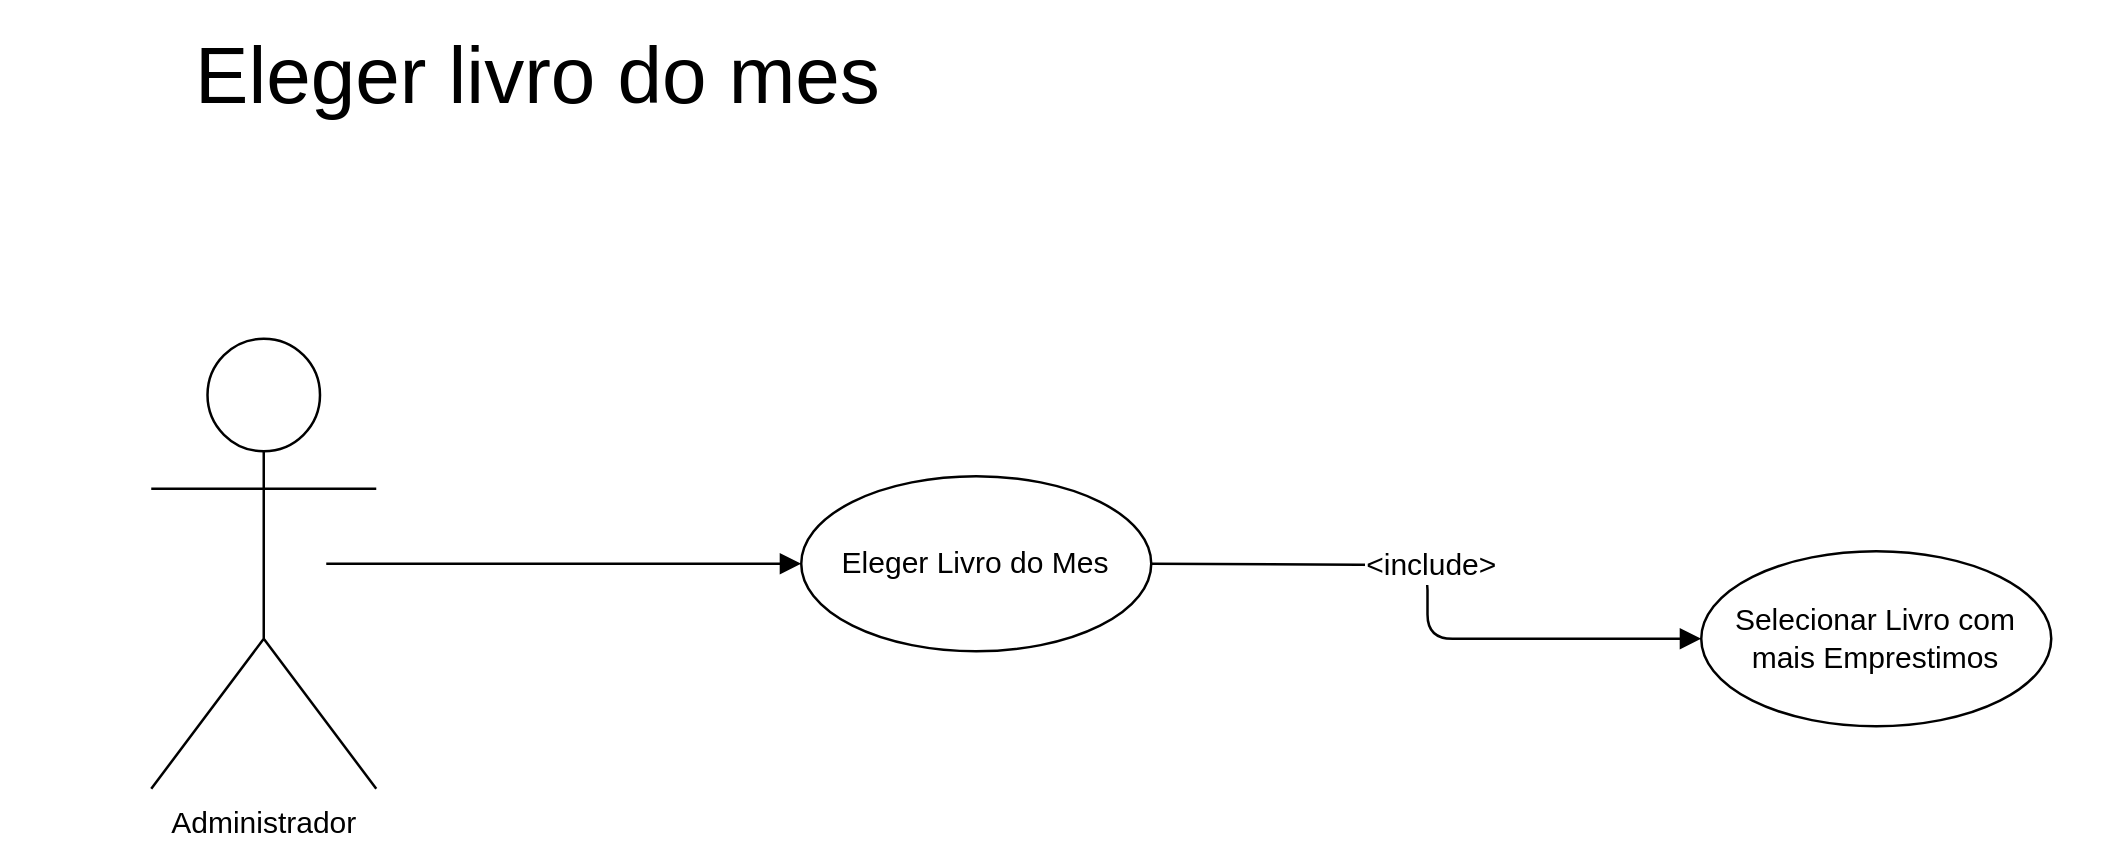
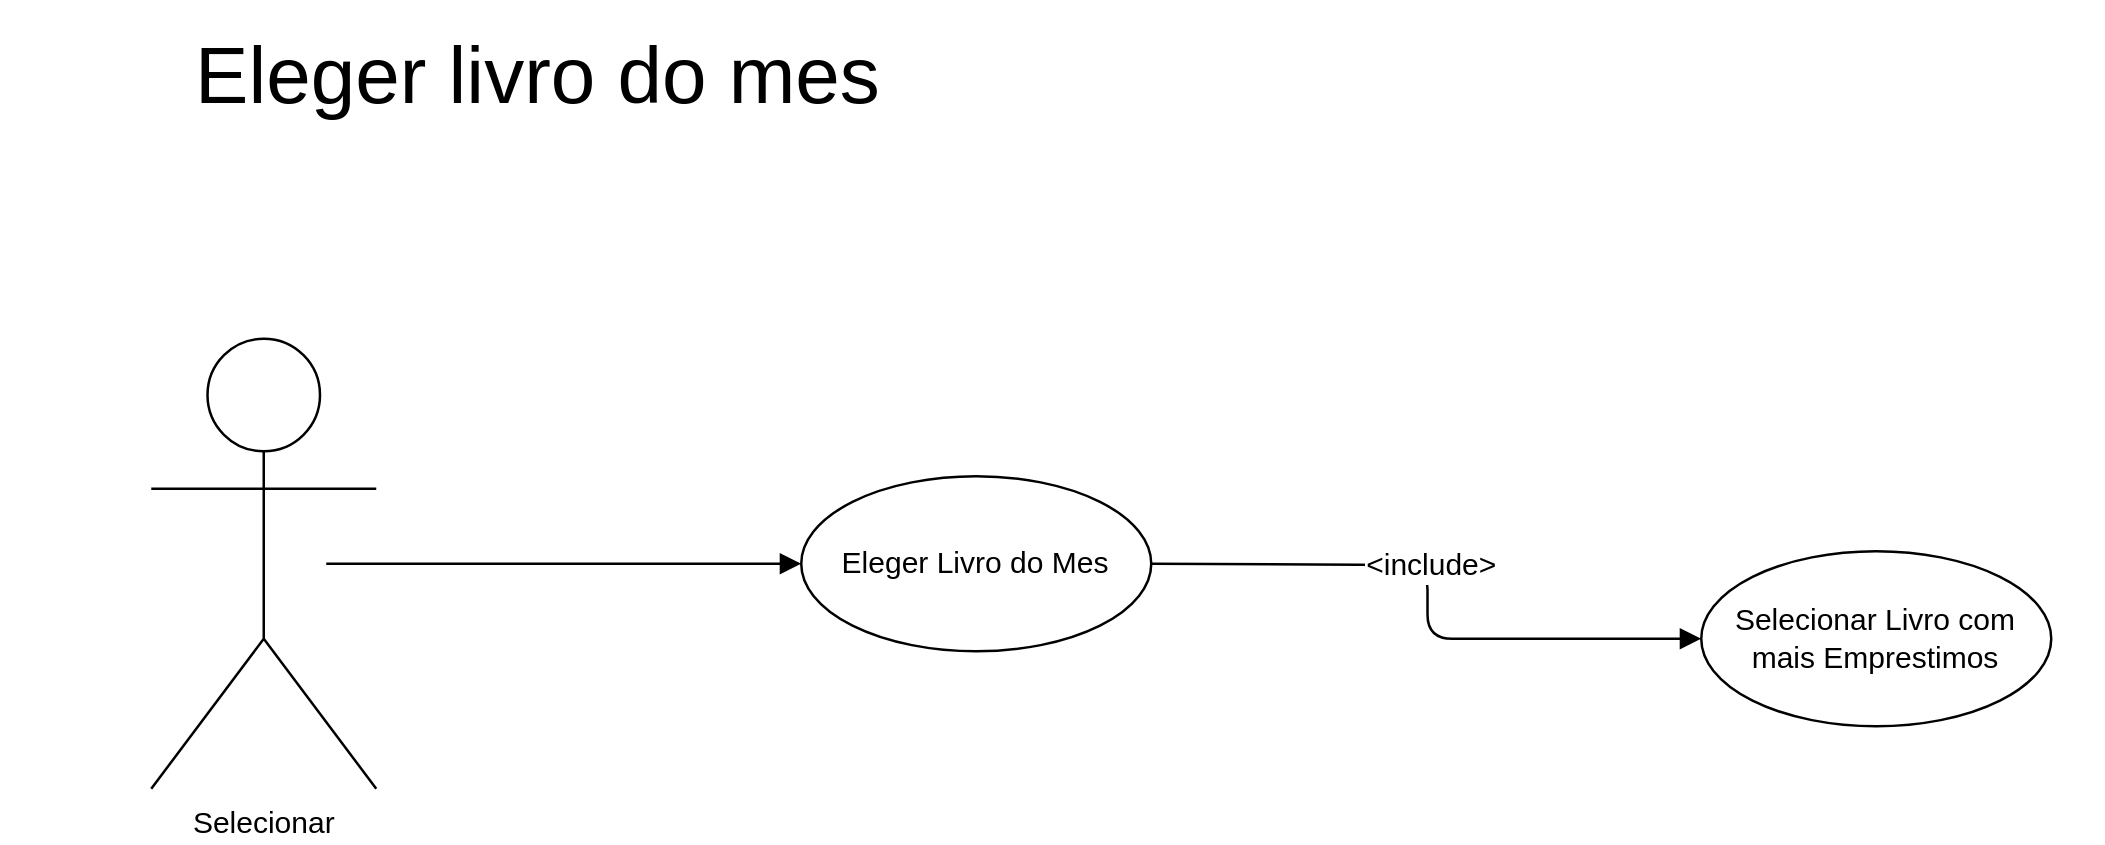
node "Administrador": label "Administrador" -> "Selecionar"
